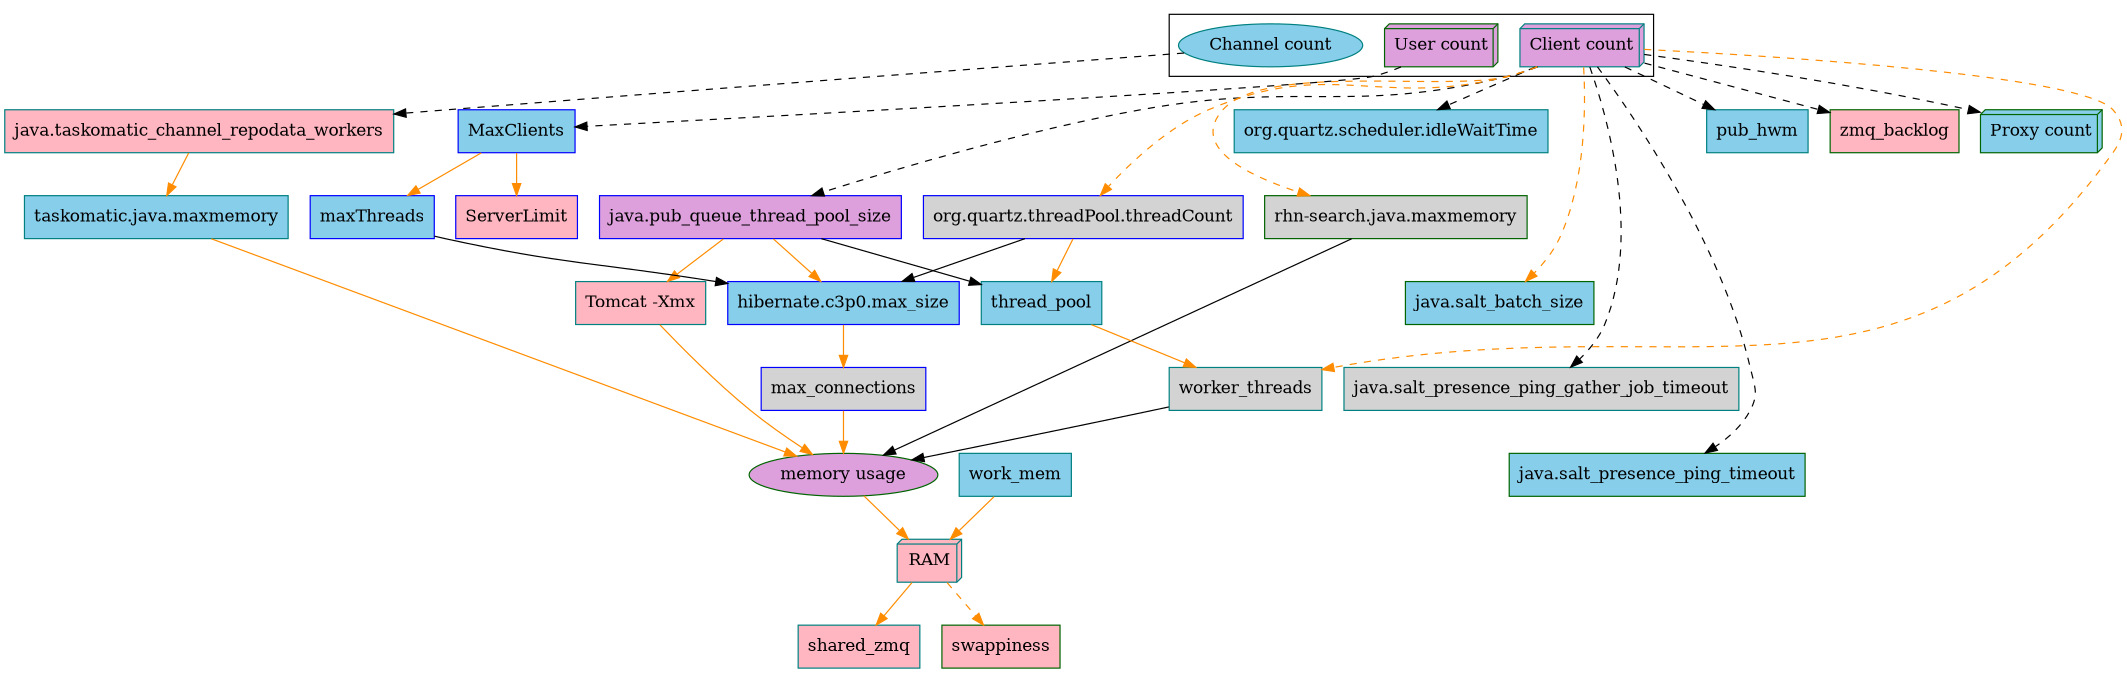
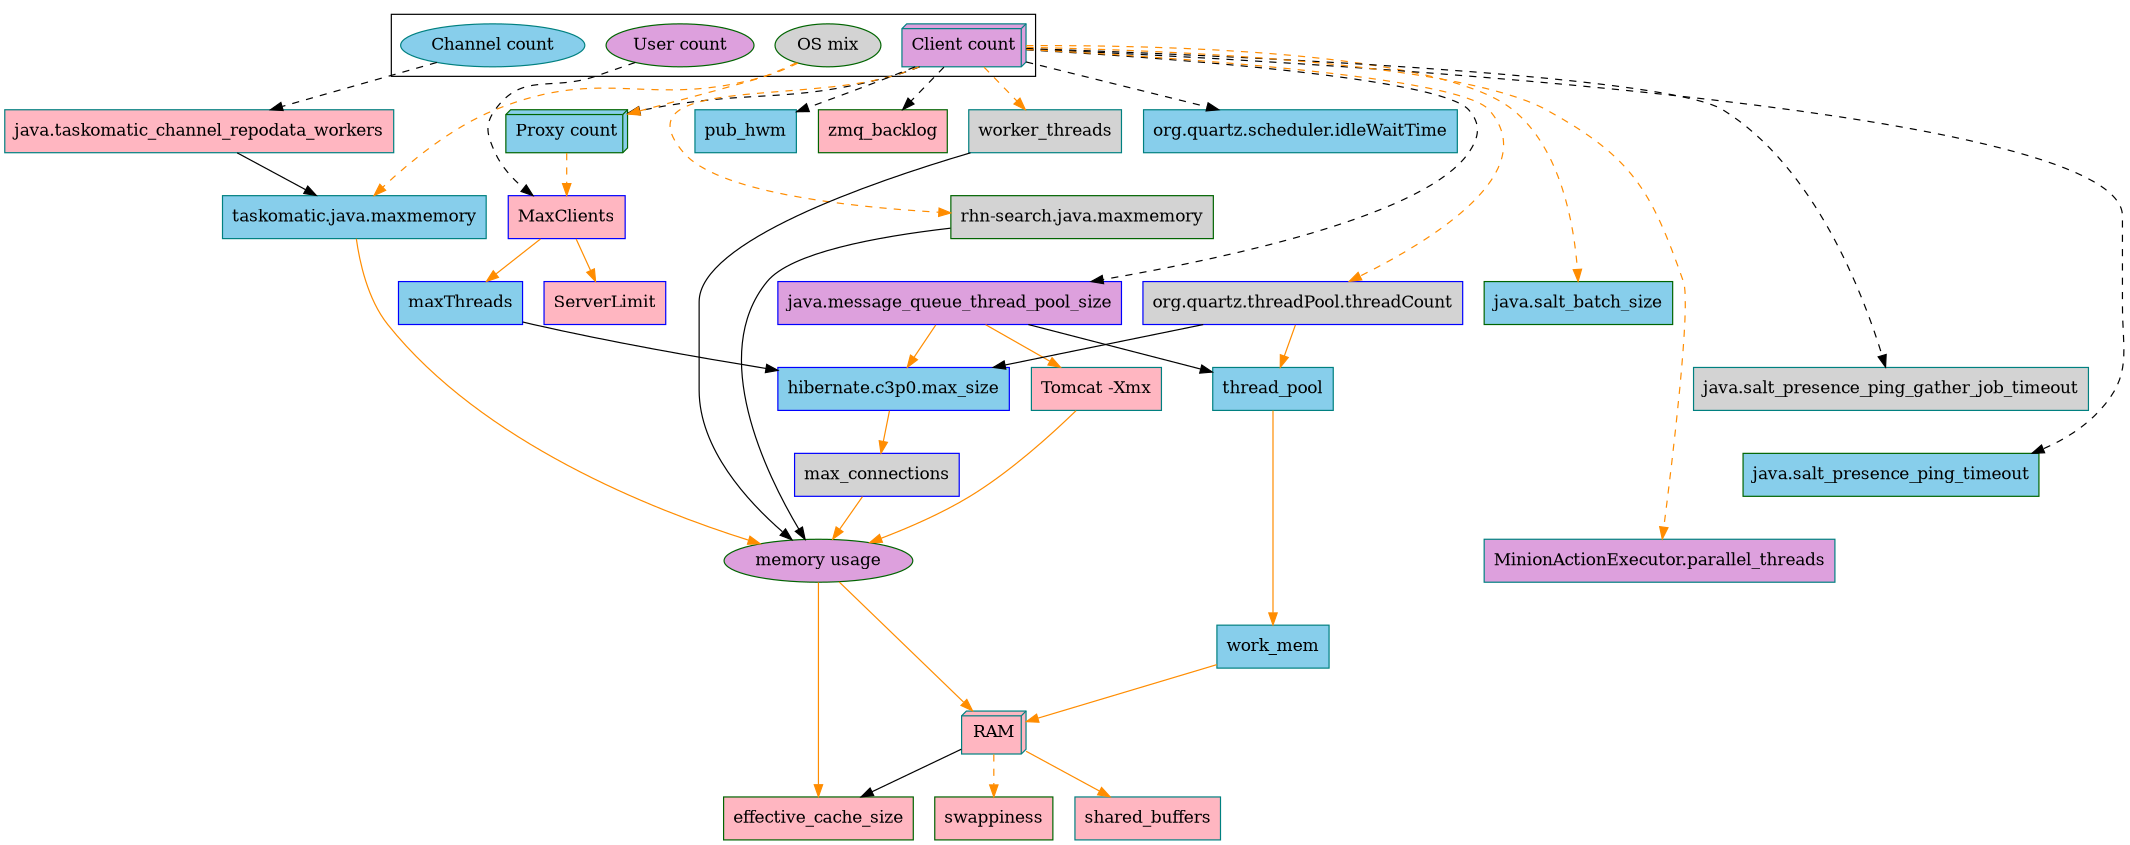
node "OS mix": added
node "User count": shape box3d -> ellipse
node "MaxClients": fillcolor skyblue -> lightpink
edge "Proxy count" -> "MaxClients": added
edge "java.taskomatic_channel_repodata_workers" -> "taskomatic.java.maxmemory": color darkorange -> black
node "java.pub_queue_thread_pool_size": label "java.pub_queue_thread_pool_size" -> "java.message_queue_thread_pool_size"
edge "thread_pool" -> "worker_threads": now "thread_pool" -> "work_mem"
node "MinionActionExecutor.parallel_threads": added
node "shared_zmq": label "shared_zmq" -> "shared_buffers"
node "effective_cache_size": added
